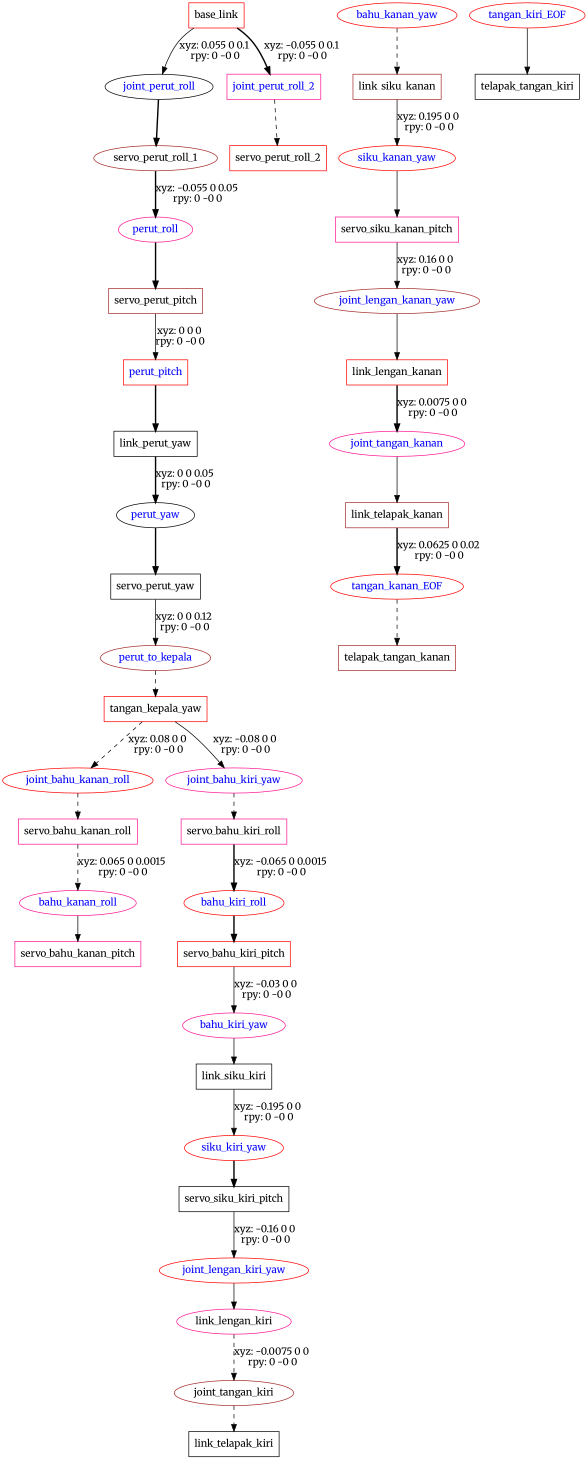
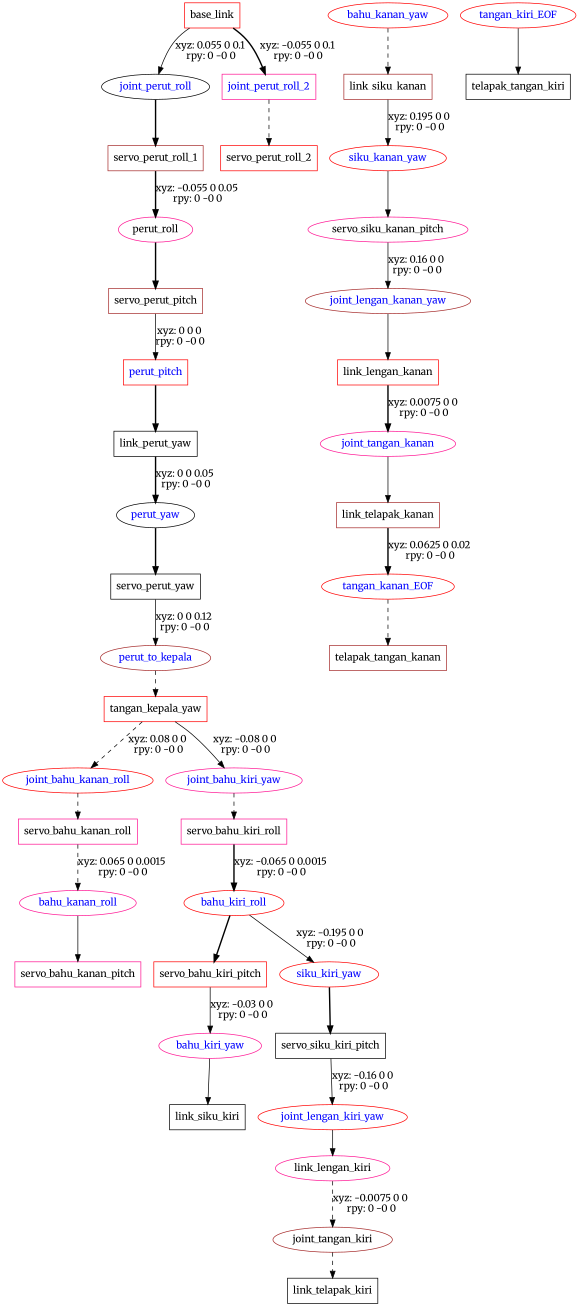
node "servo_perut_roll_1": shape ellipse -> box
node "perut_roll": fontcolor blue -> black
node "servo_siku_kanan_pitch": shape box -> ellipse
edge "link_siku_kiri" -> "siku_kiri_yaw": now "bahu_kiri_roll" -> "siku_kiri_yaw"
